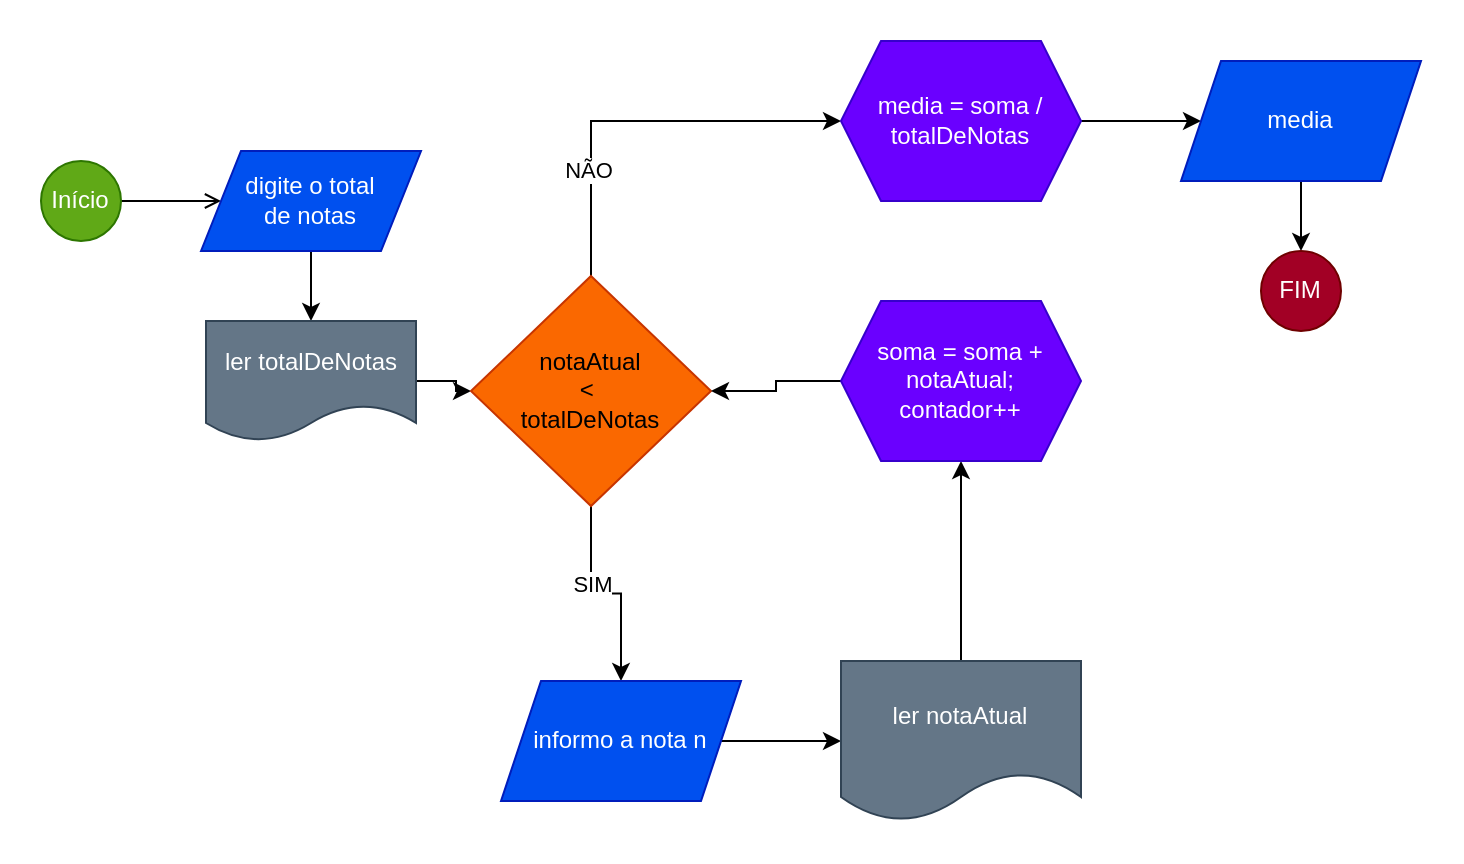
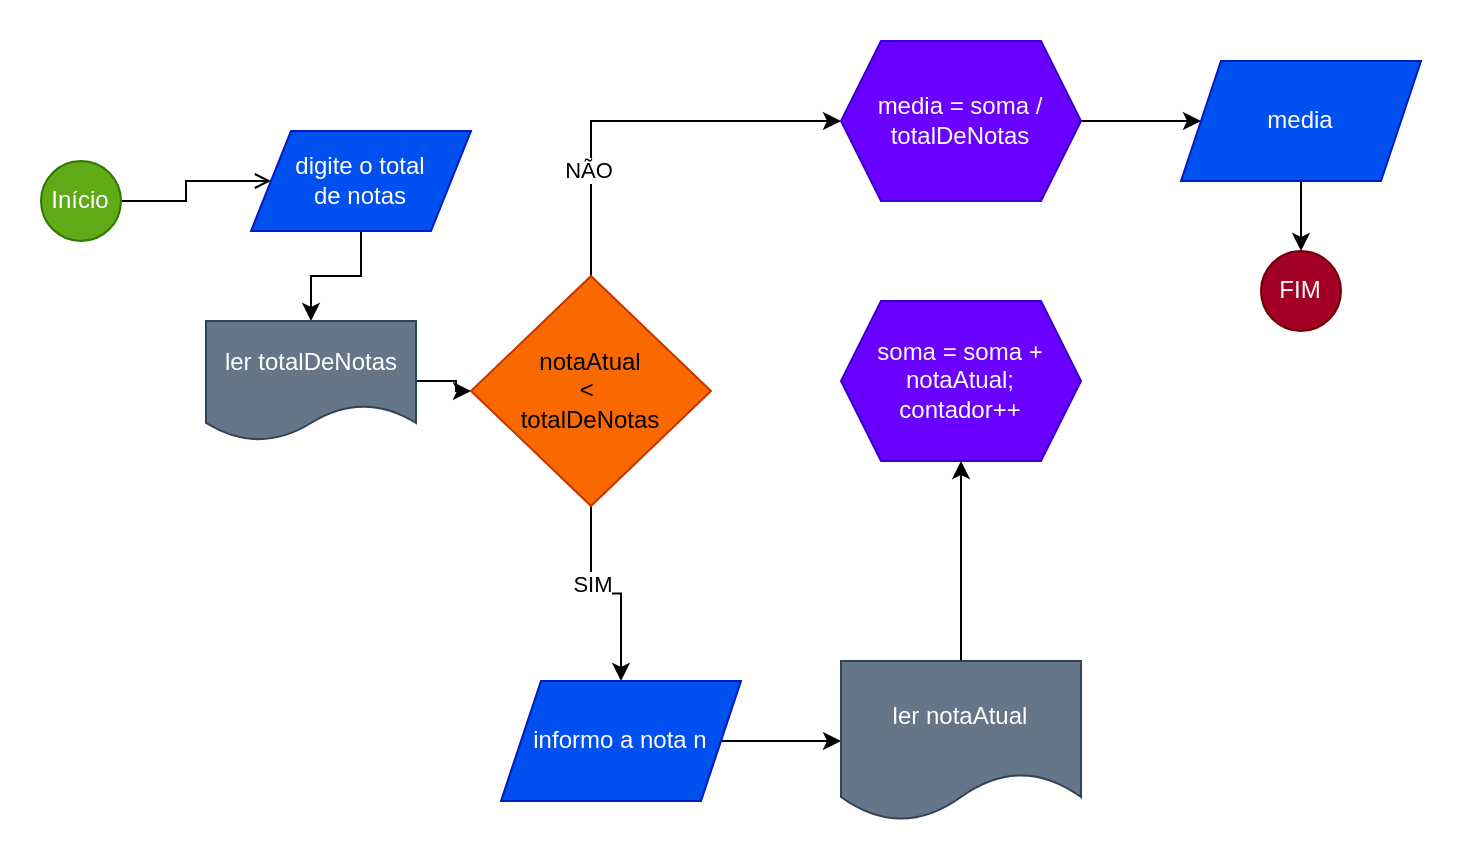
node "digite o total de notas": moved (311, 201) -> (361, 181)
edge "soma = soma + notaAtual; contador++" -> "notaAtual < totalDeNotas": removed
